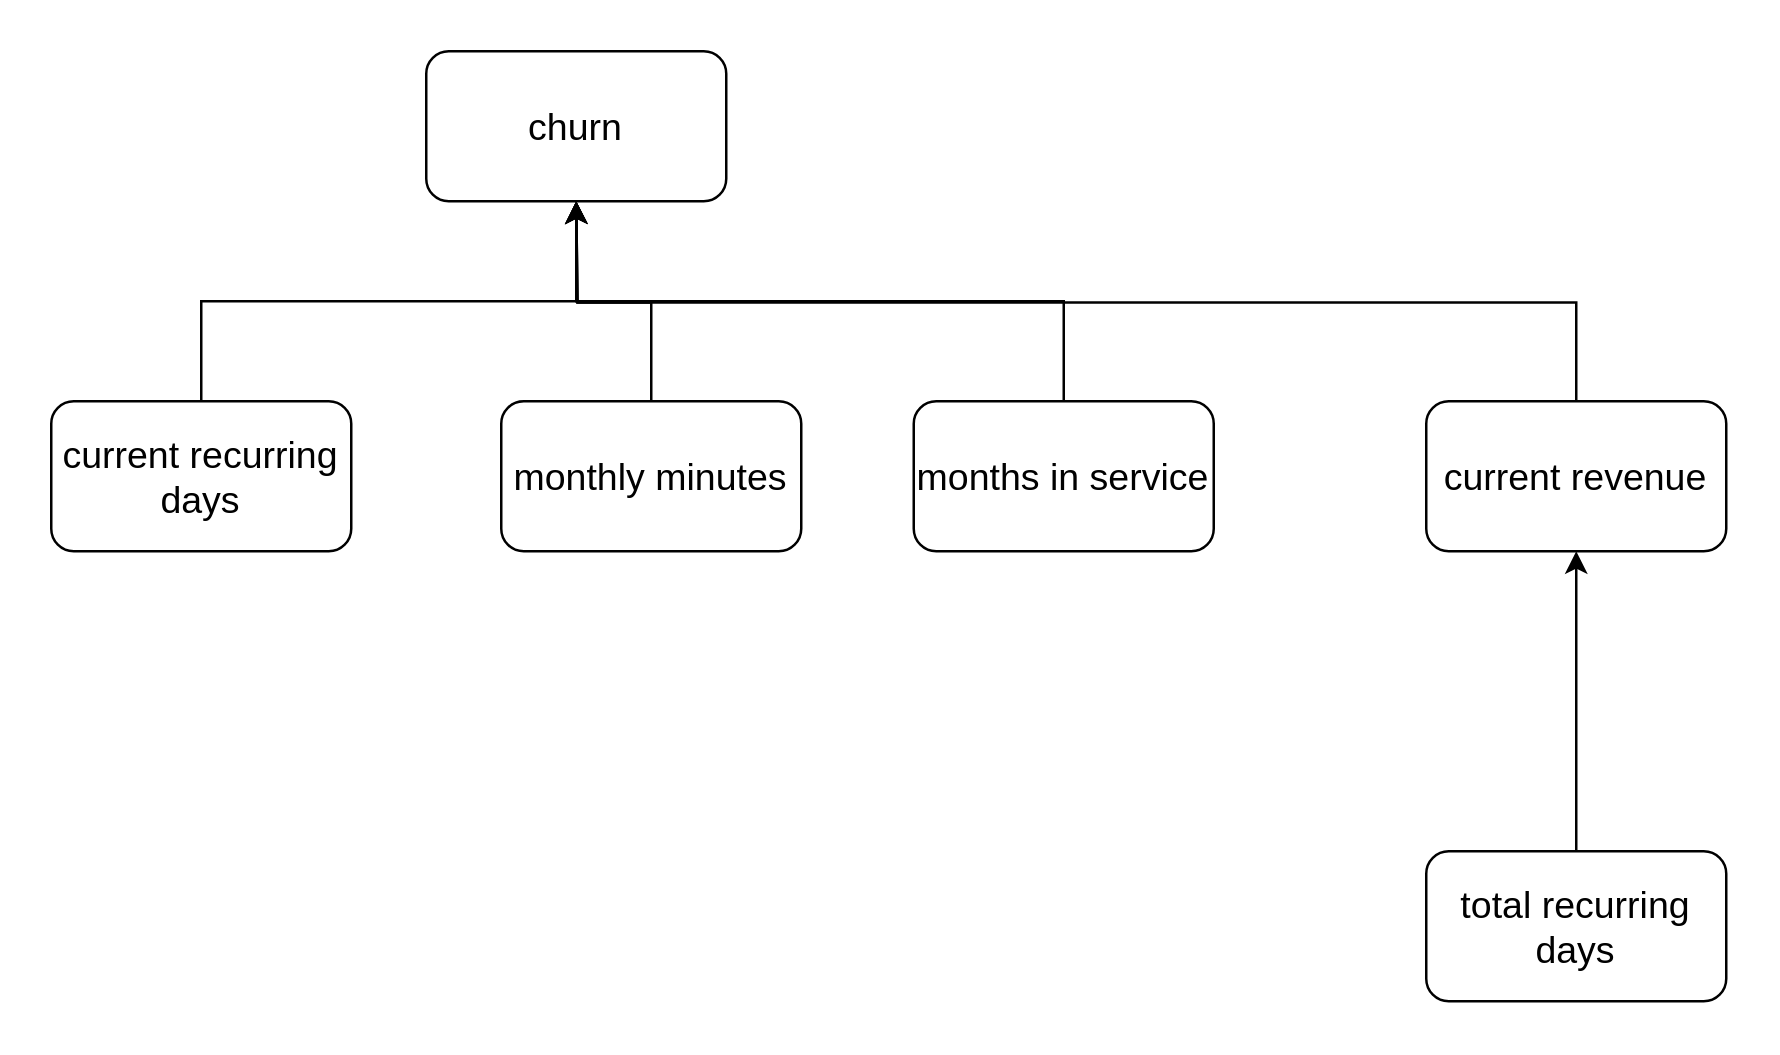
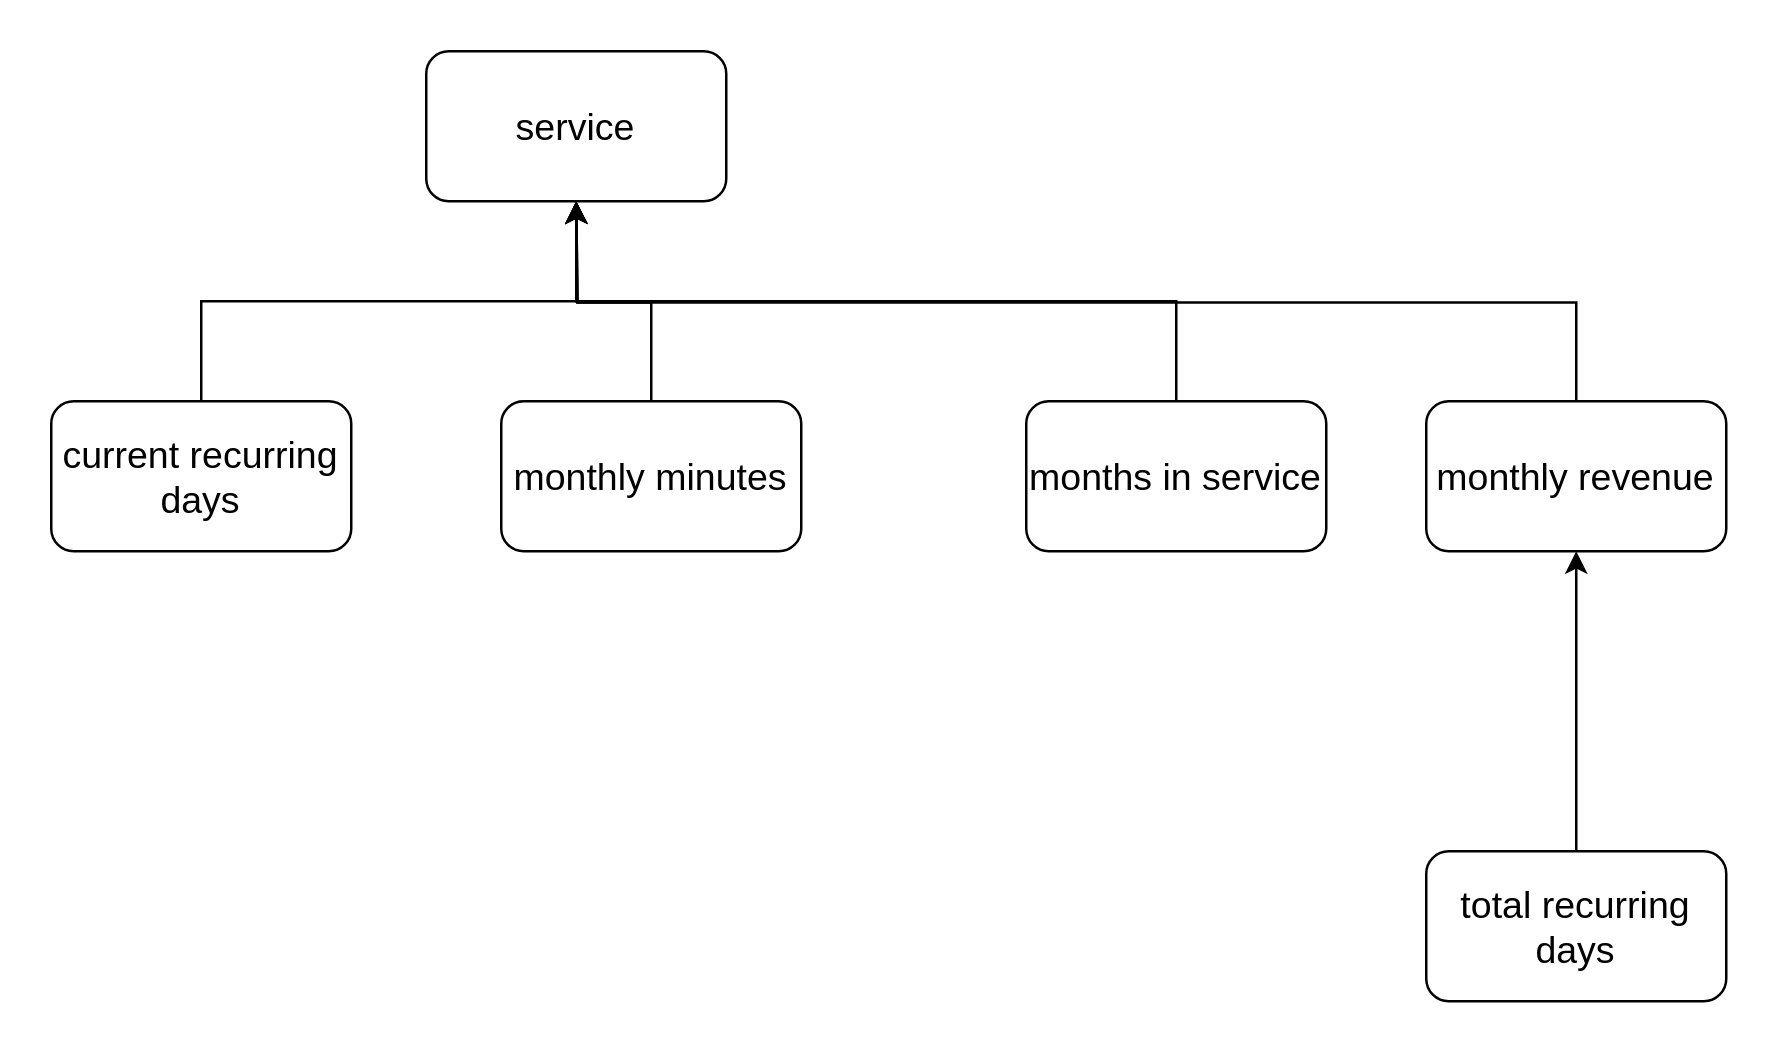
node "churn": label "churn" -> "service"
node "months in service": moved (1064, 476) -> (1176, 476)
node "current revenue": label "current revenue" -> "monthly revenue"
